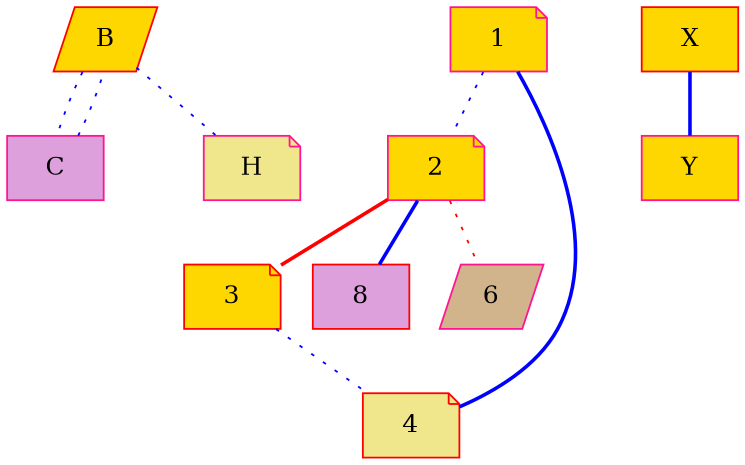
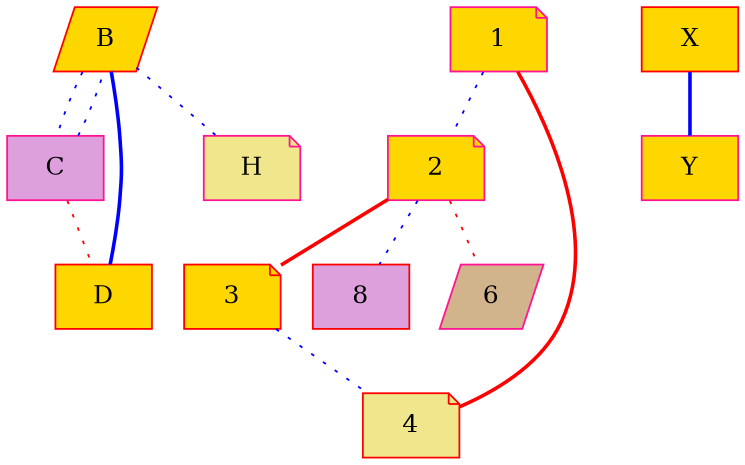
edge "2" -- "8": style bold -> dotted
edge "1" -- "4": color blue -> red
node "D": added
